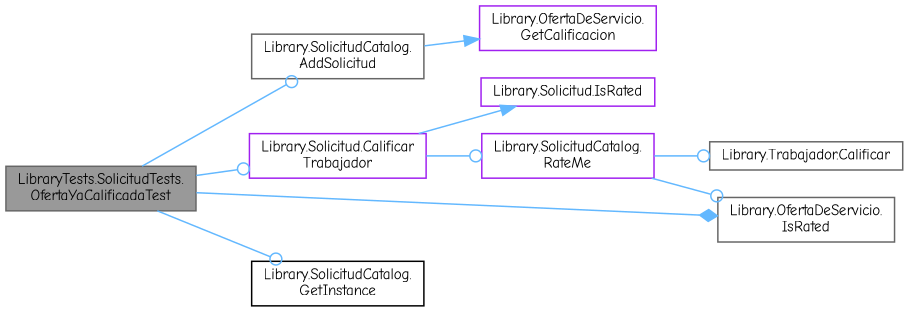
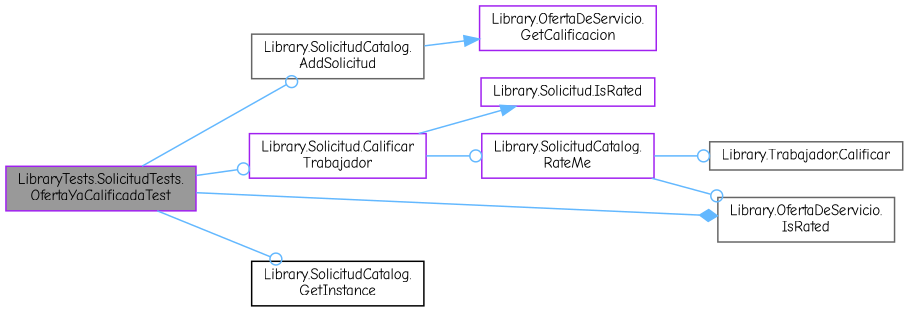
node "LibraryTests.SolicitudTests. OfertaYaCalificadaTest": color gray40 -> purple
